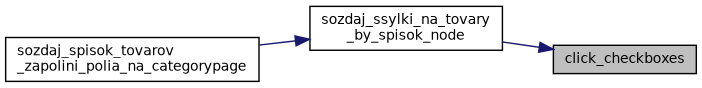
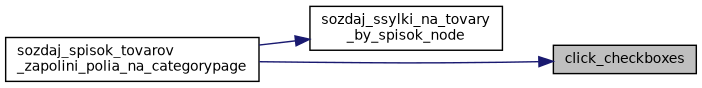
edge "sozdaj_ssylki_na_tovary _by_spisok_node" -> "click_checkboxes": now "sozdaj_spisok_tovarov _zapolini_polia_na_categorypage" -> "click_checkboxes"
